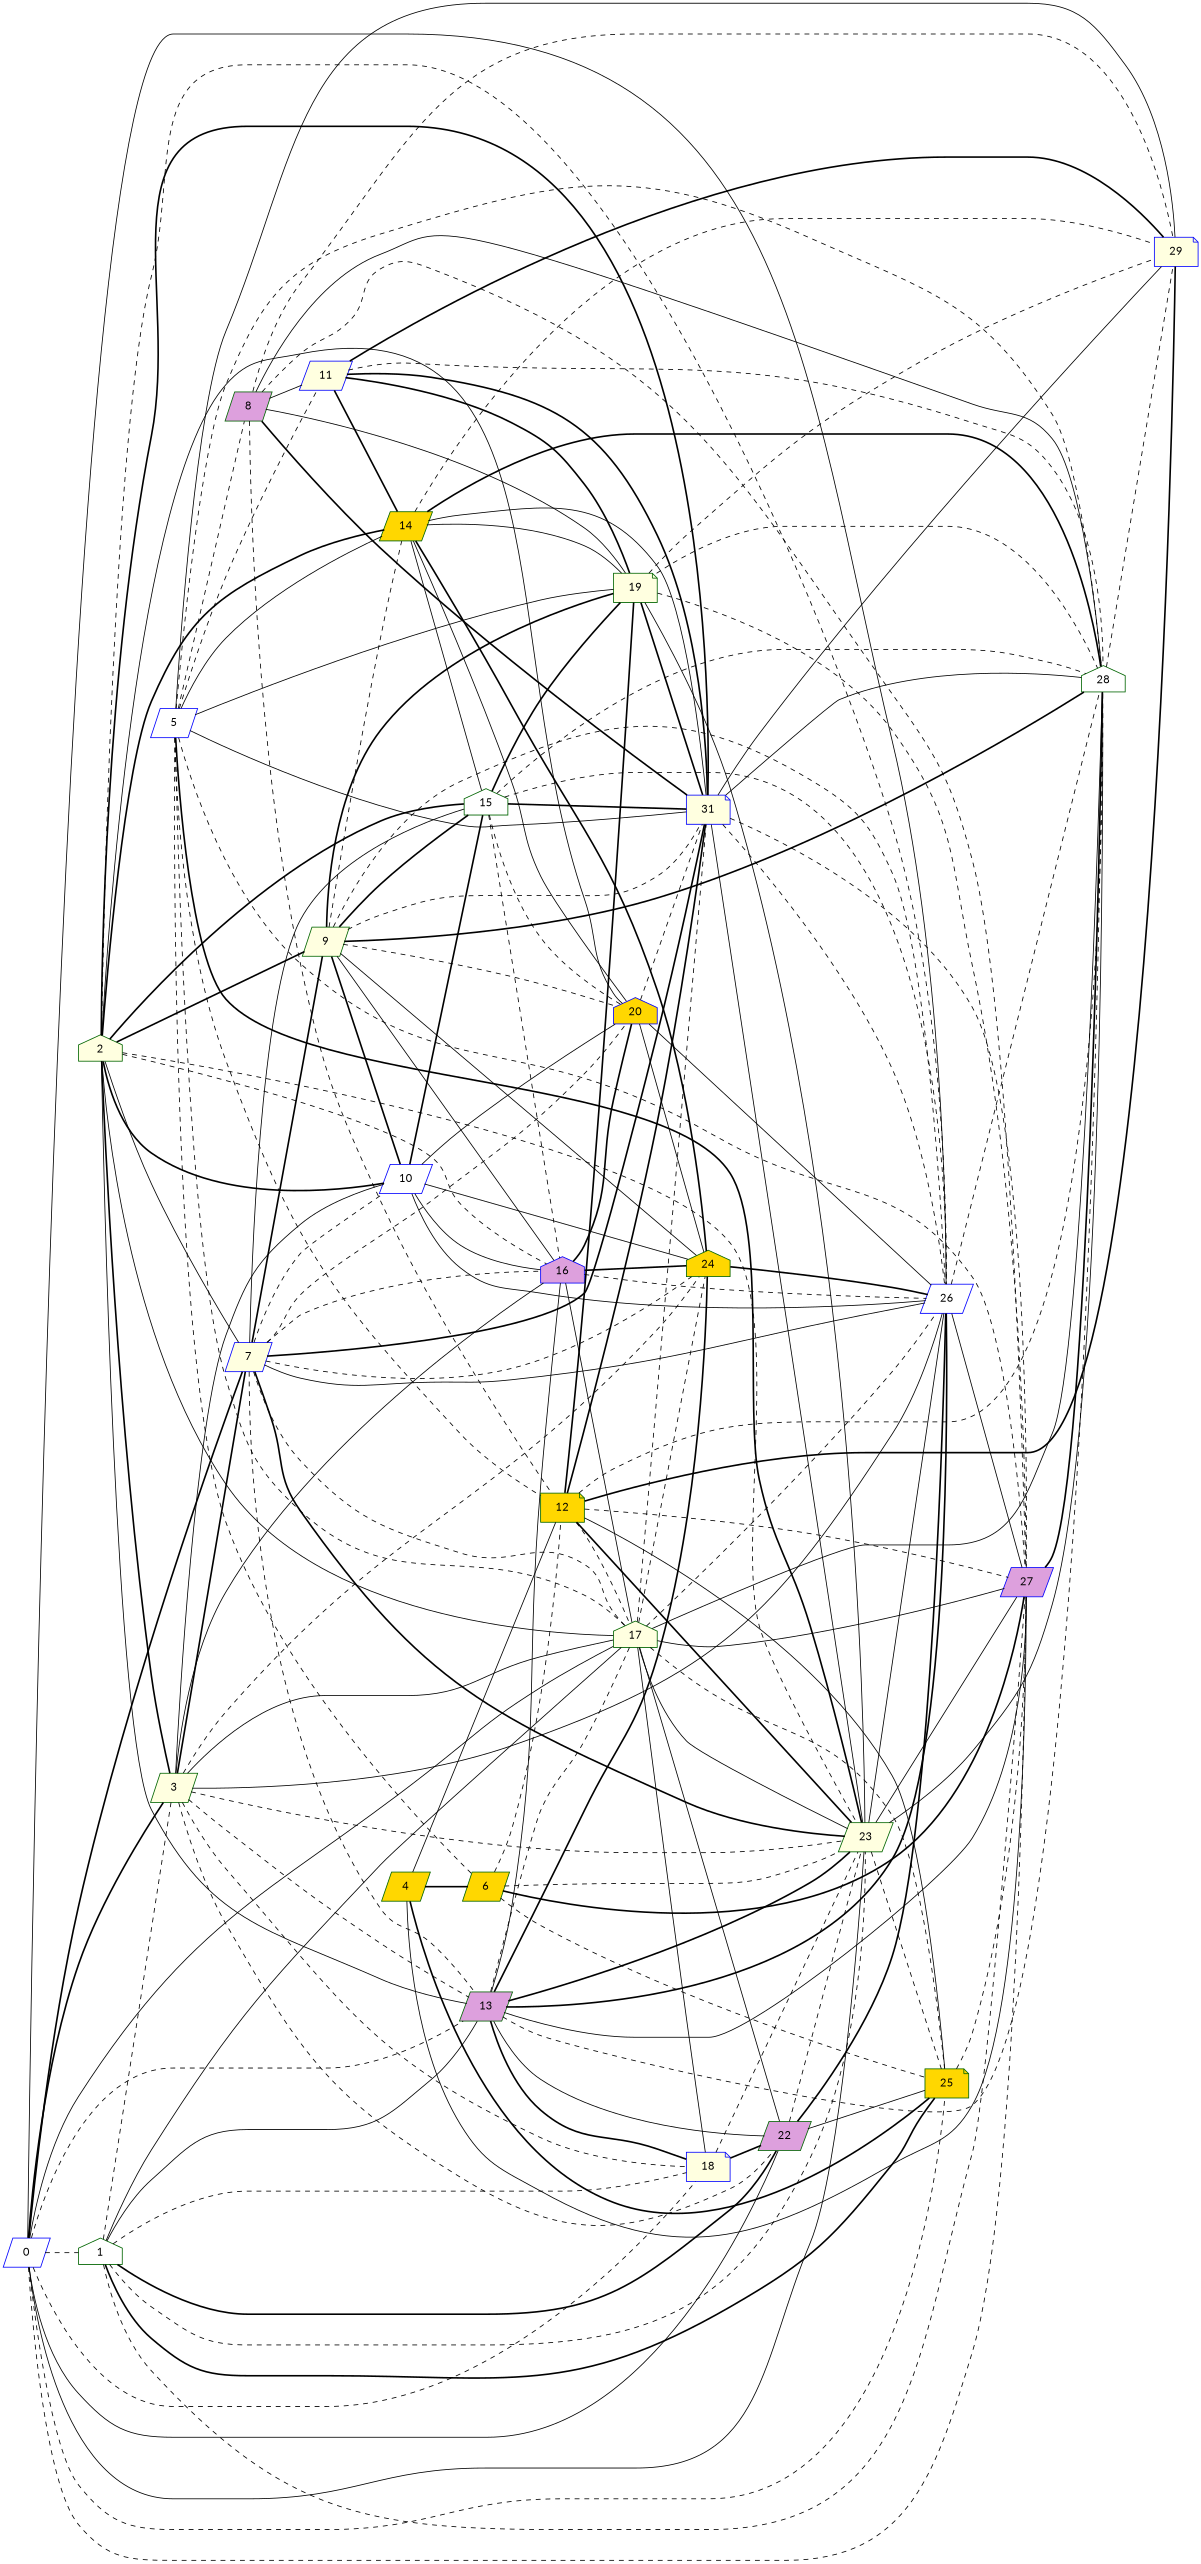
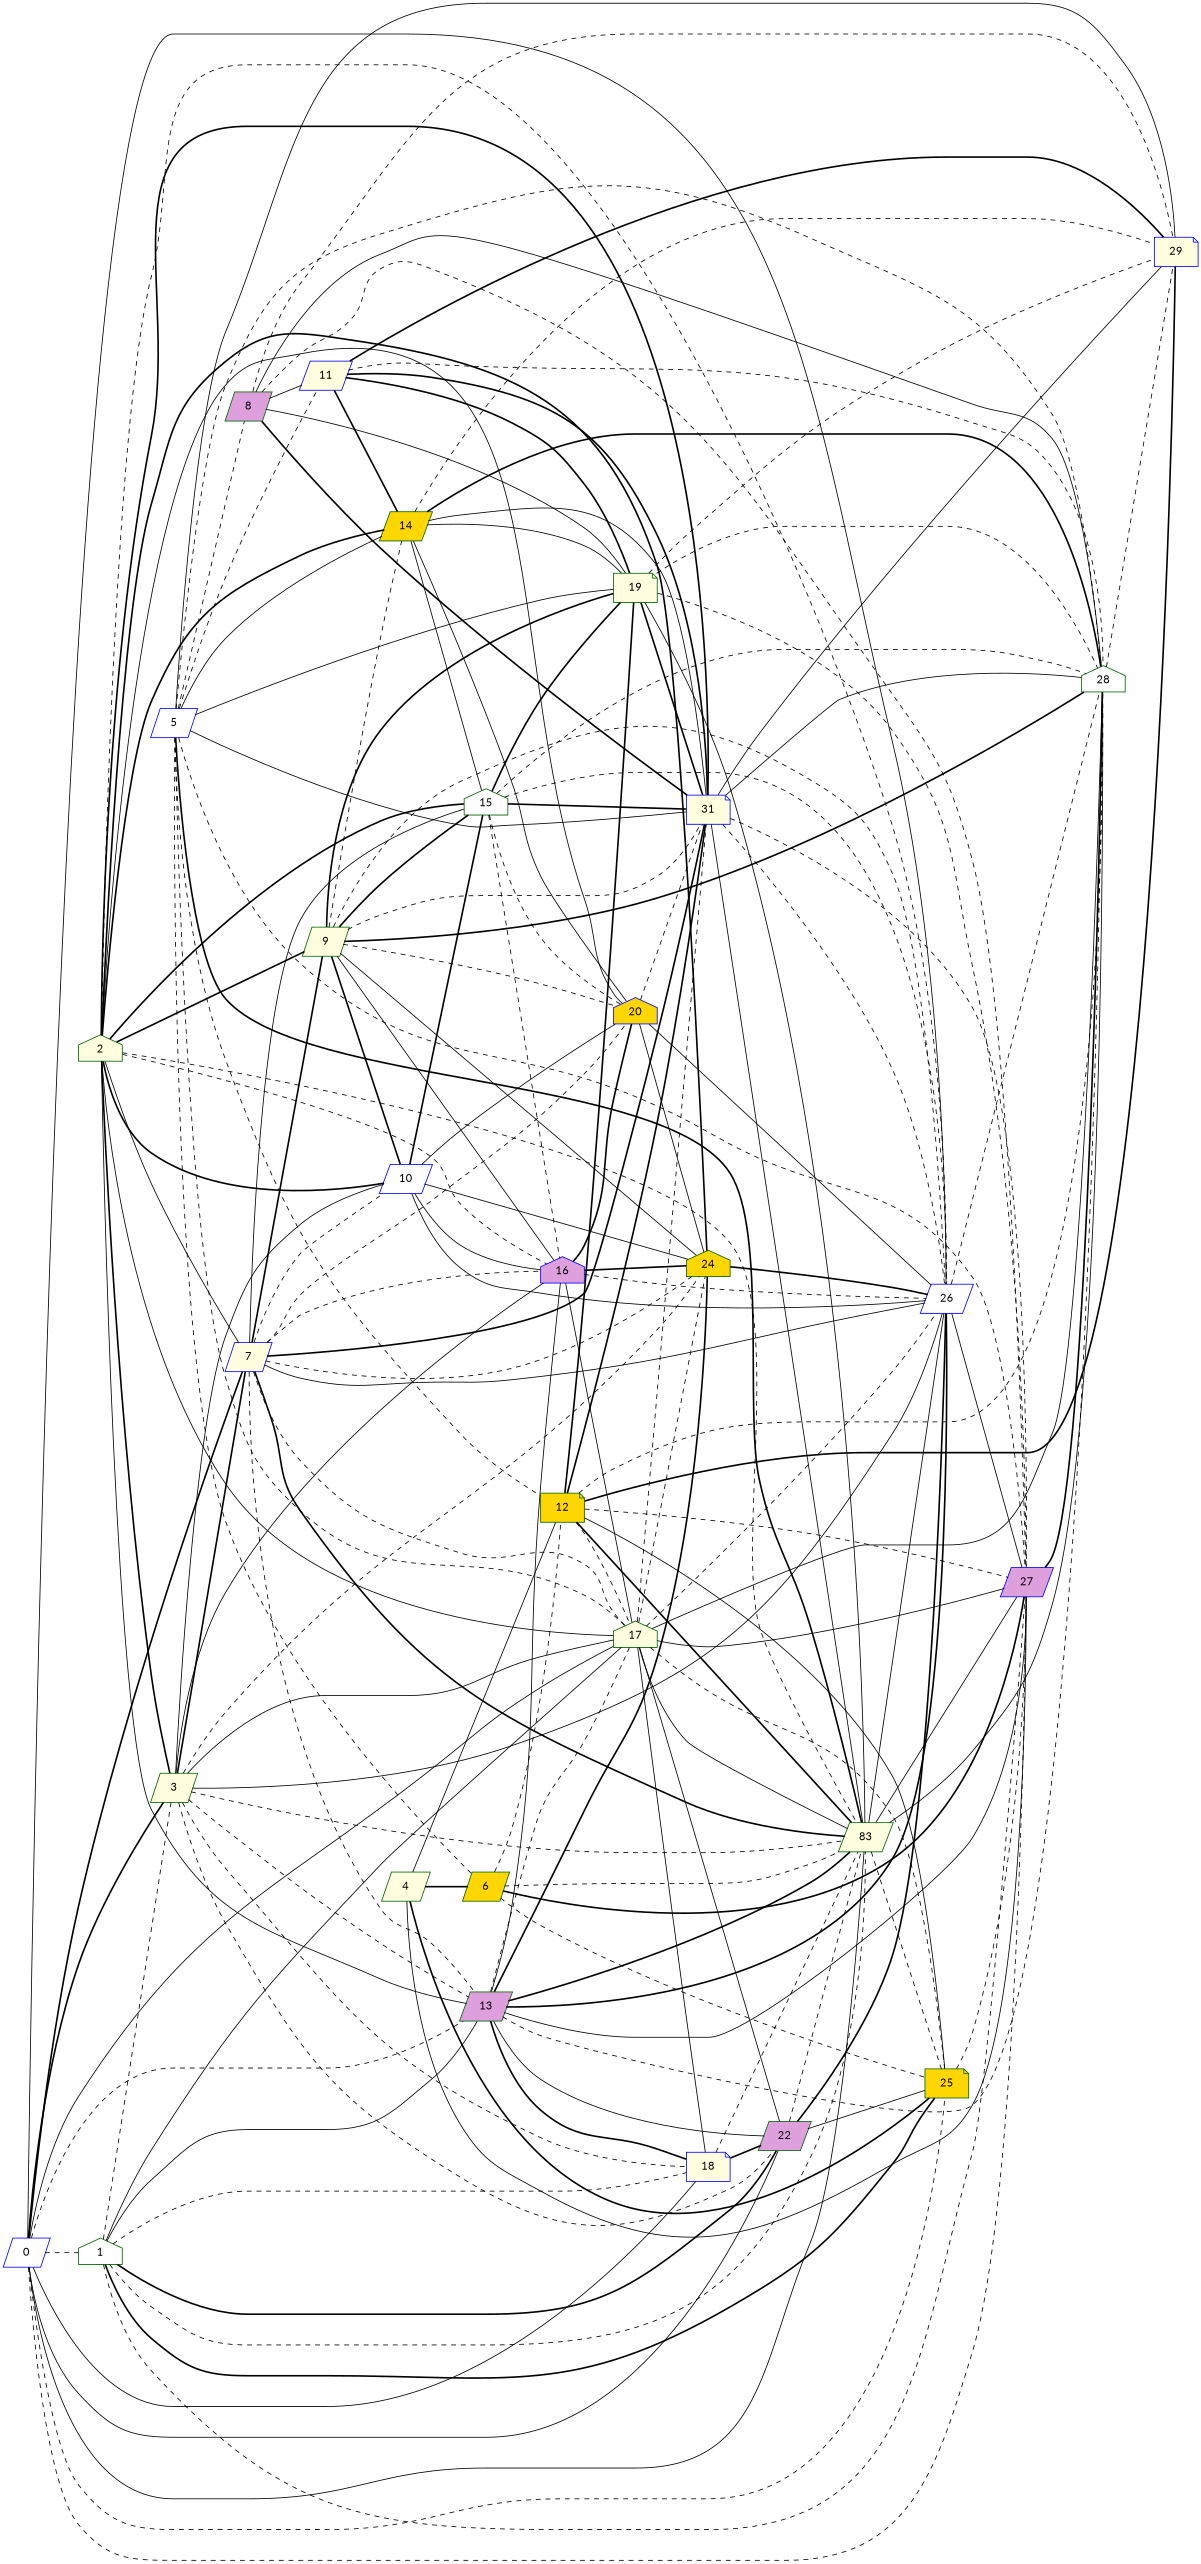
edge "14" -- "24": now "2" -- "24"
edge "8" -- "12": removed
node "23": label "23" -> "83"
node "4": fillcolor gold -> lightyellow
edge "18" -- "0": style dashed -> solid
